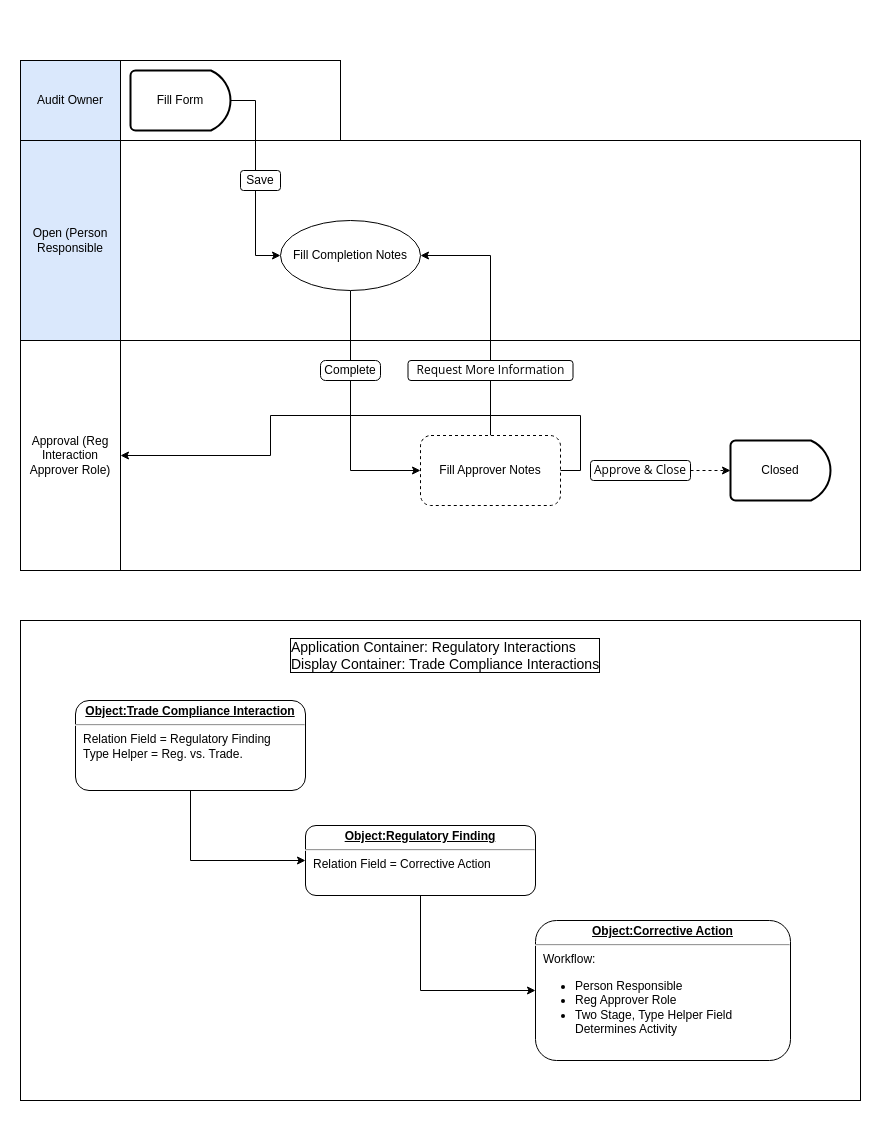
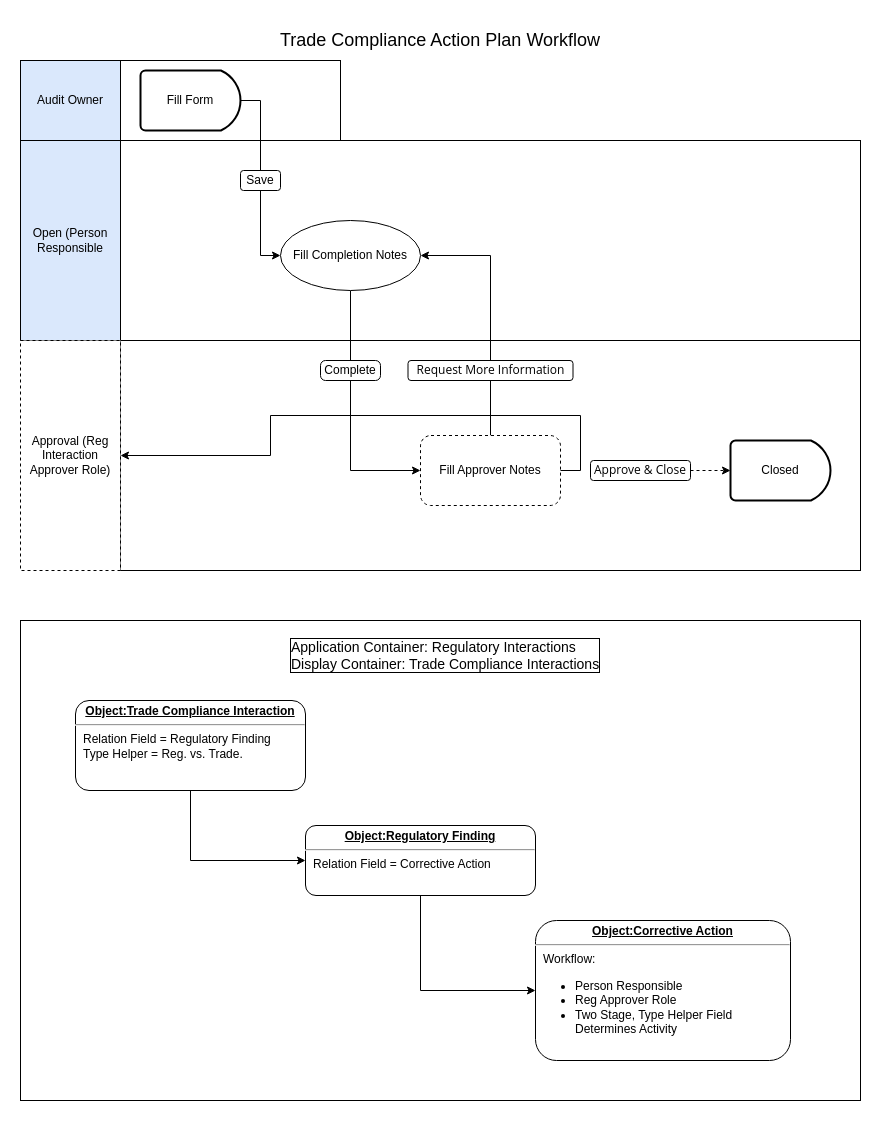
node "Trade Compliance Action Plan Workflow": added
node "Fill Form": moved (181, 101) -> (191, 101)
node "Approval (Reg Interaction Approver Role)": style solid -> dashed
